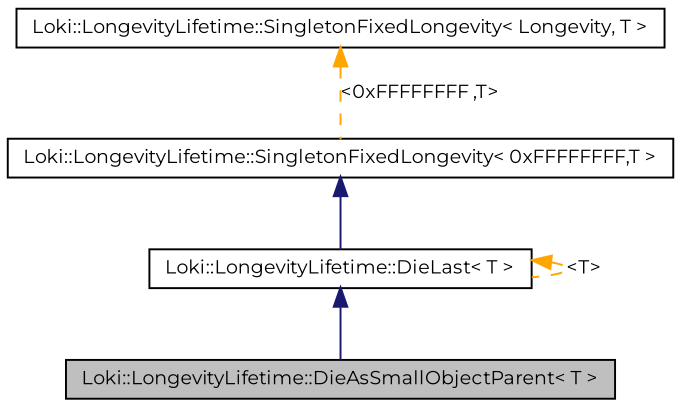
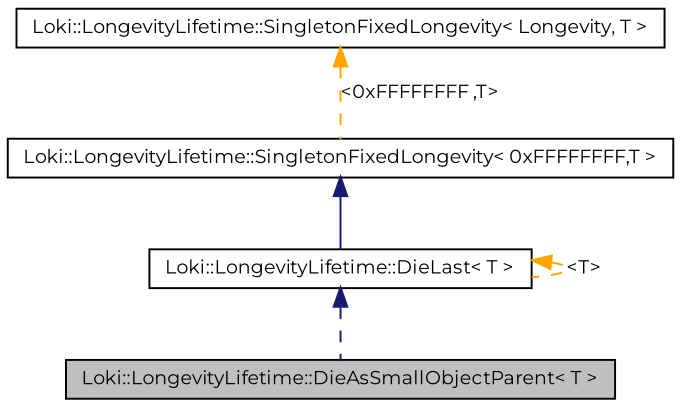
edge "Loki::LongevityLifetime::DieAsSmallObjectParent< T >" -> "Loki::LongevityLifetime::DieLast< T >": style solid -> dashed
